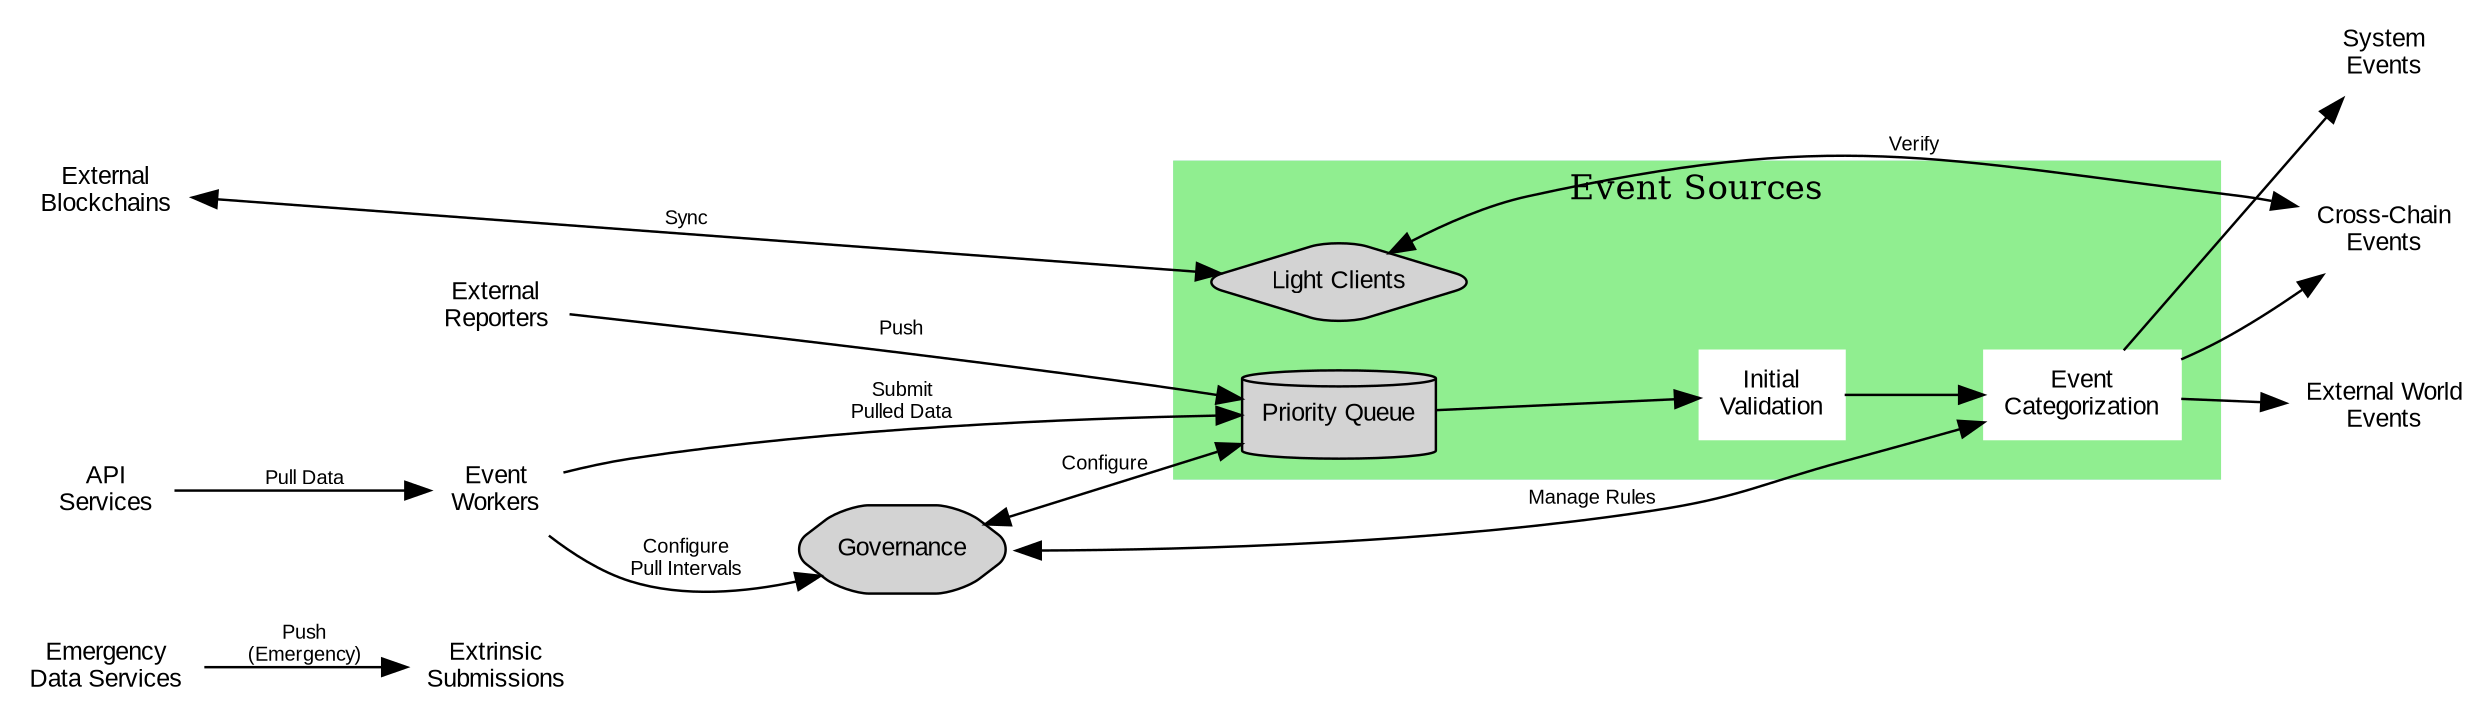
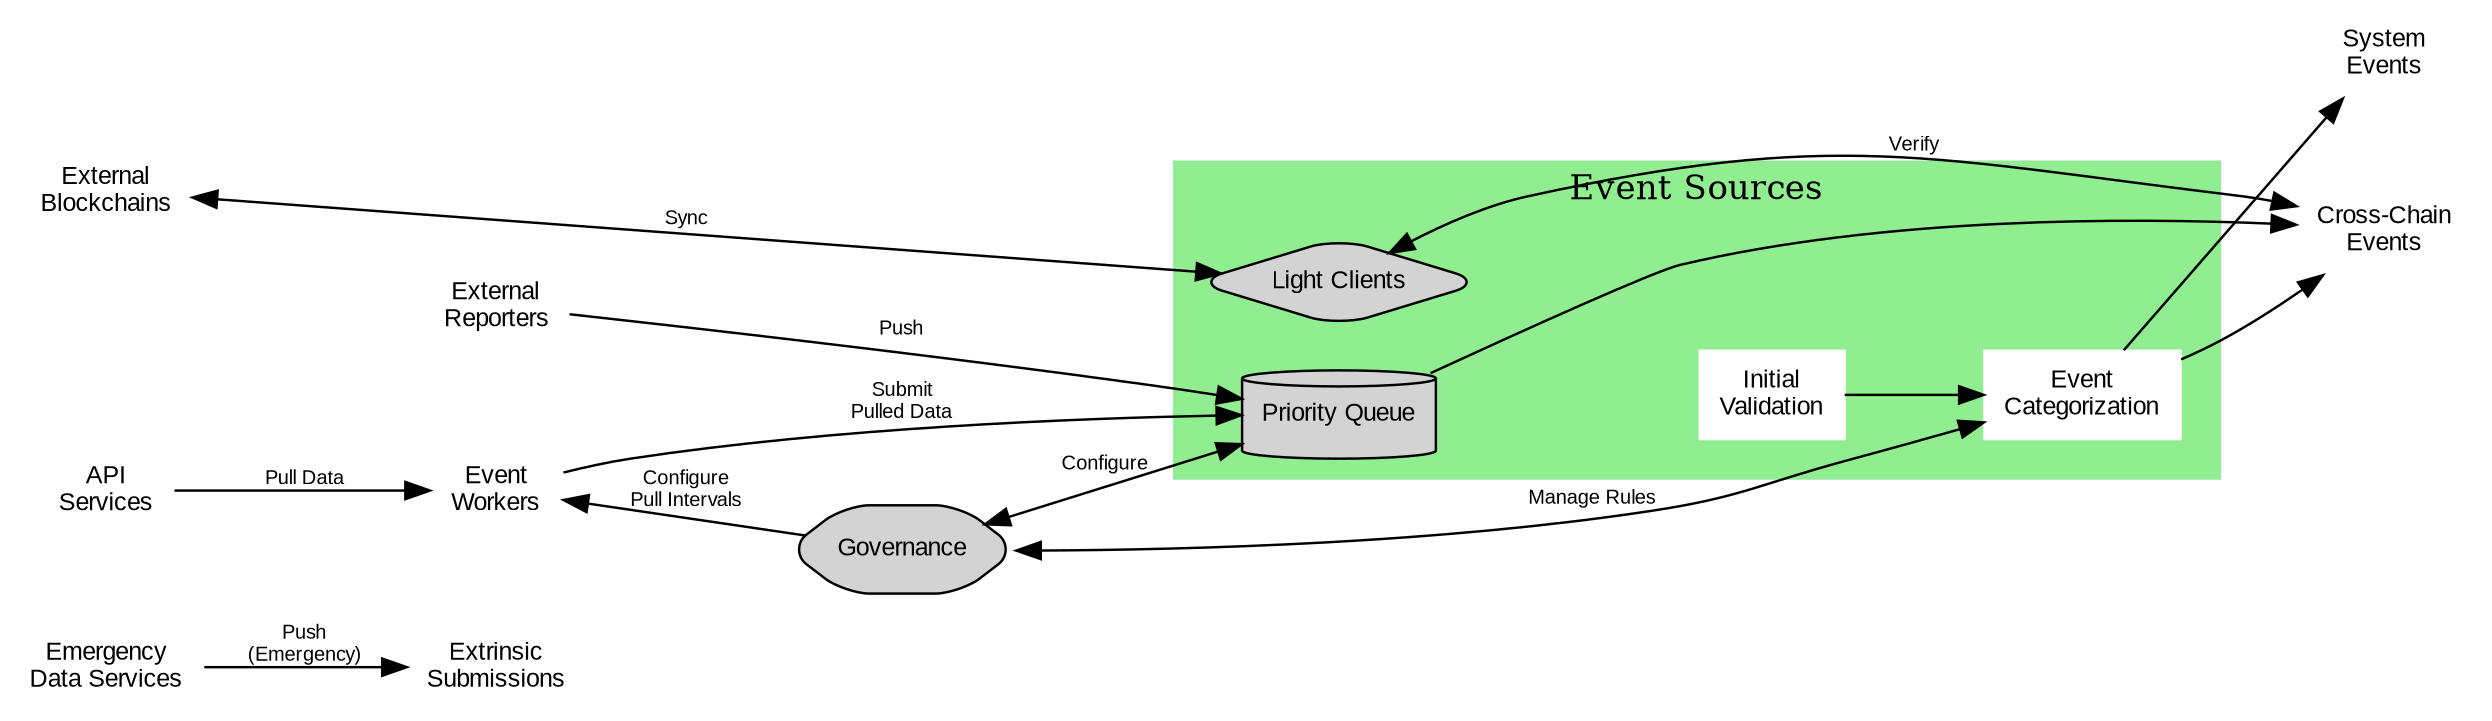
edge "Priority Queue" -> "Initial Validation": now "Priority Queue" -> "Cross-Chain Events"
node "External World Events": removed
edge "Event Workers" -> "Governance": reversed
